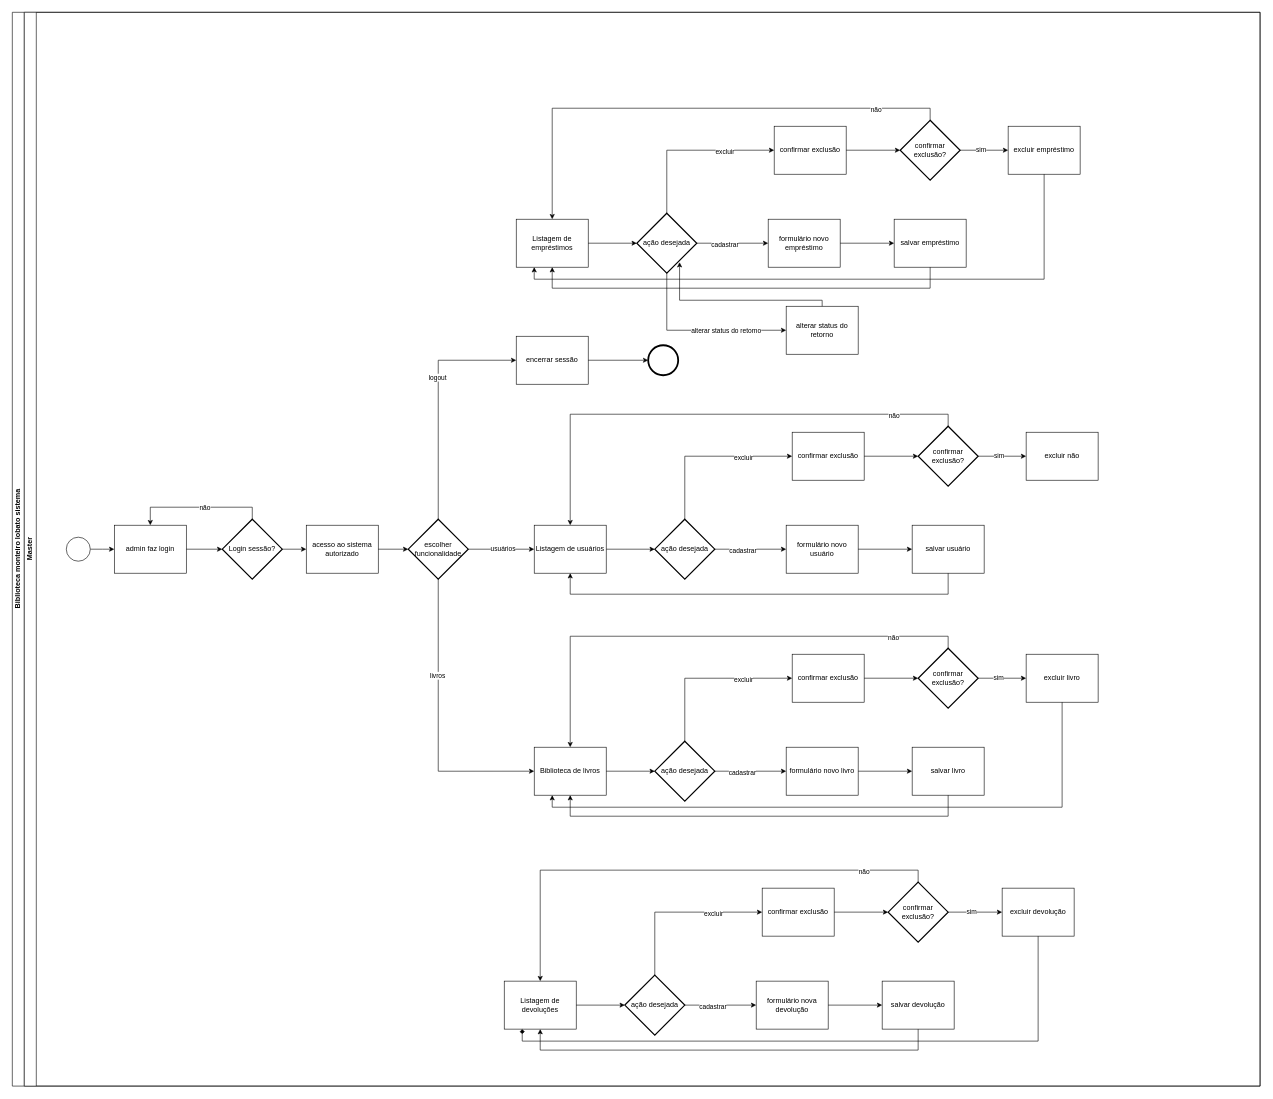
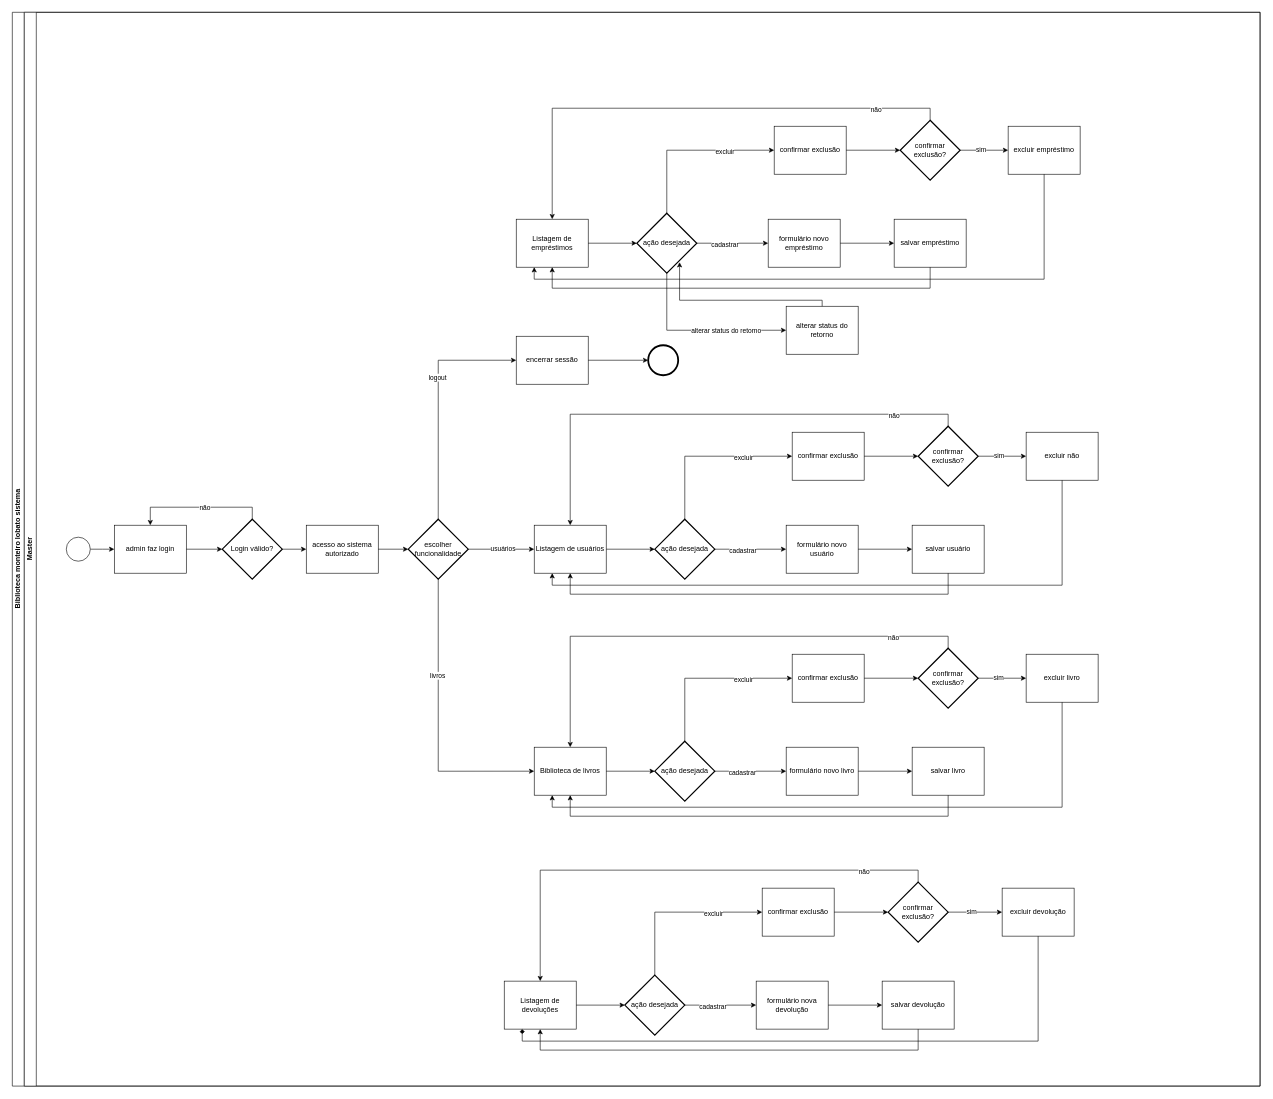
node "Login sessão?": label "Login sessão?" -> "Login válido?"
edge "excluir não" -> "Listagem de usuários": added
